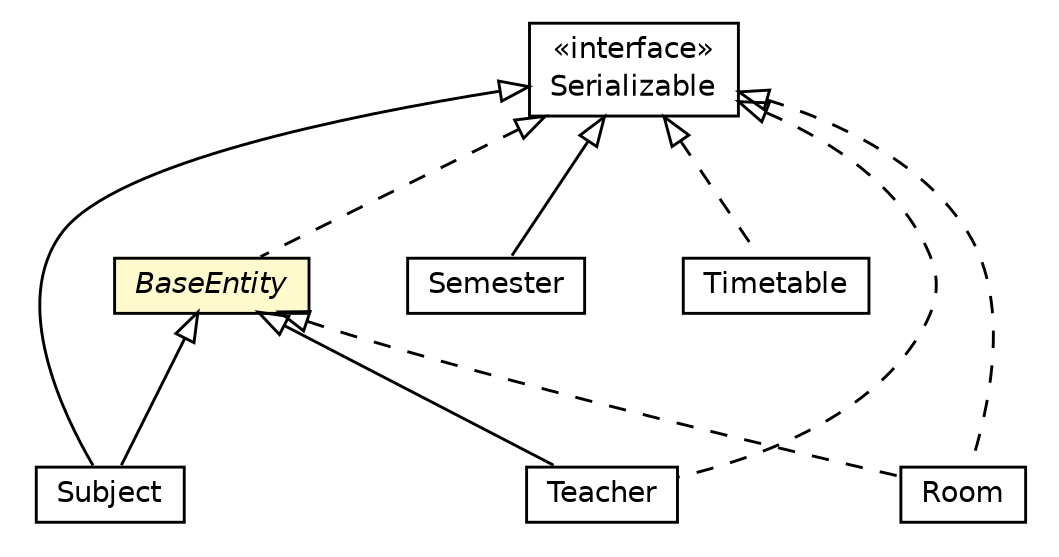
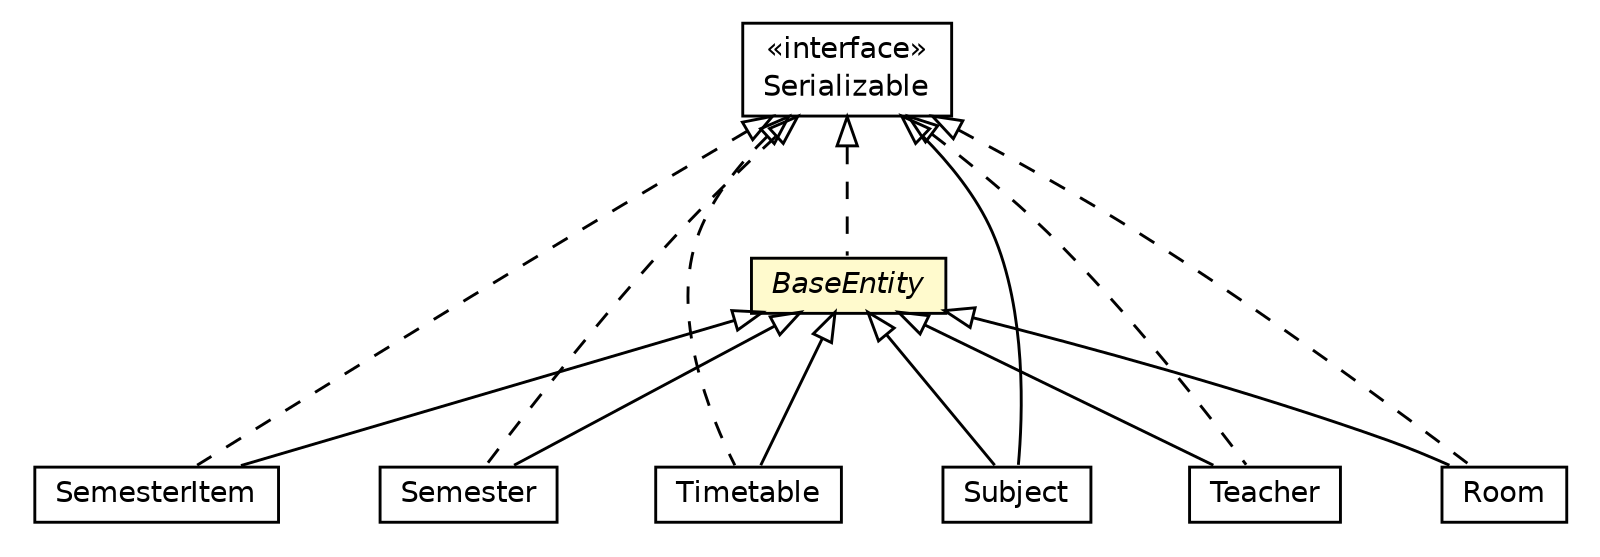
edge "Semester" -> "Serializable": style solid -> dashed
edge "Semester" -> "BaseEntity": added
edge "Timetable" -> "BaseEntity": added
edge "Room" -> "BaseEntity": style dashed -> solid
node "SemesterItem": added
